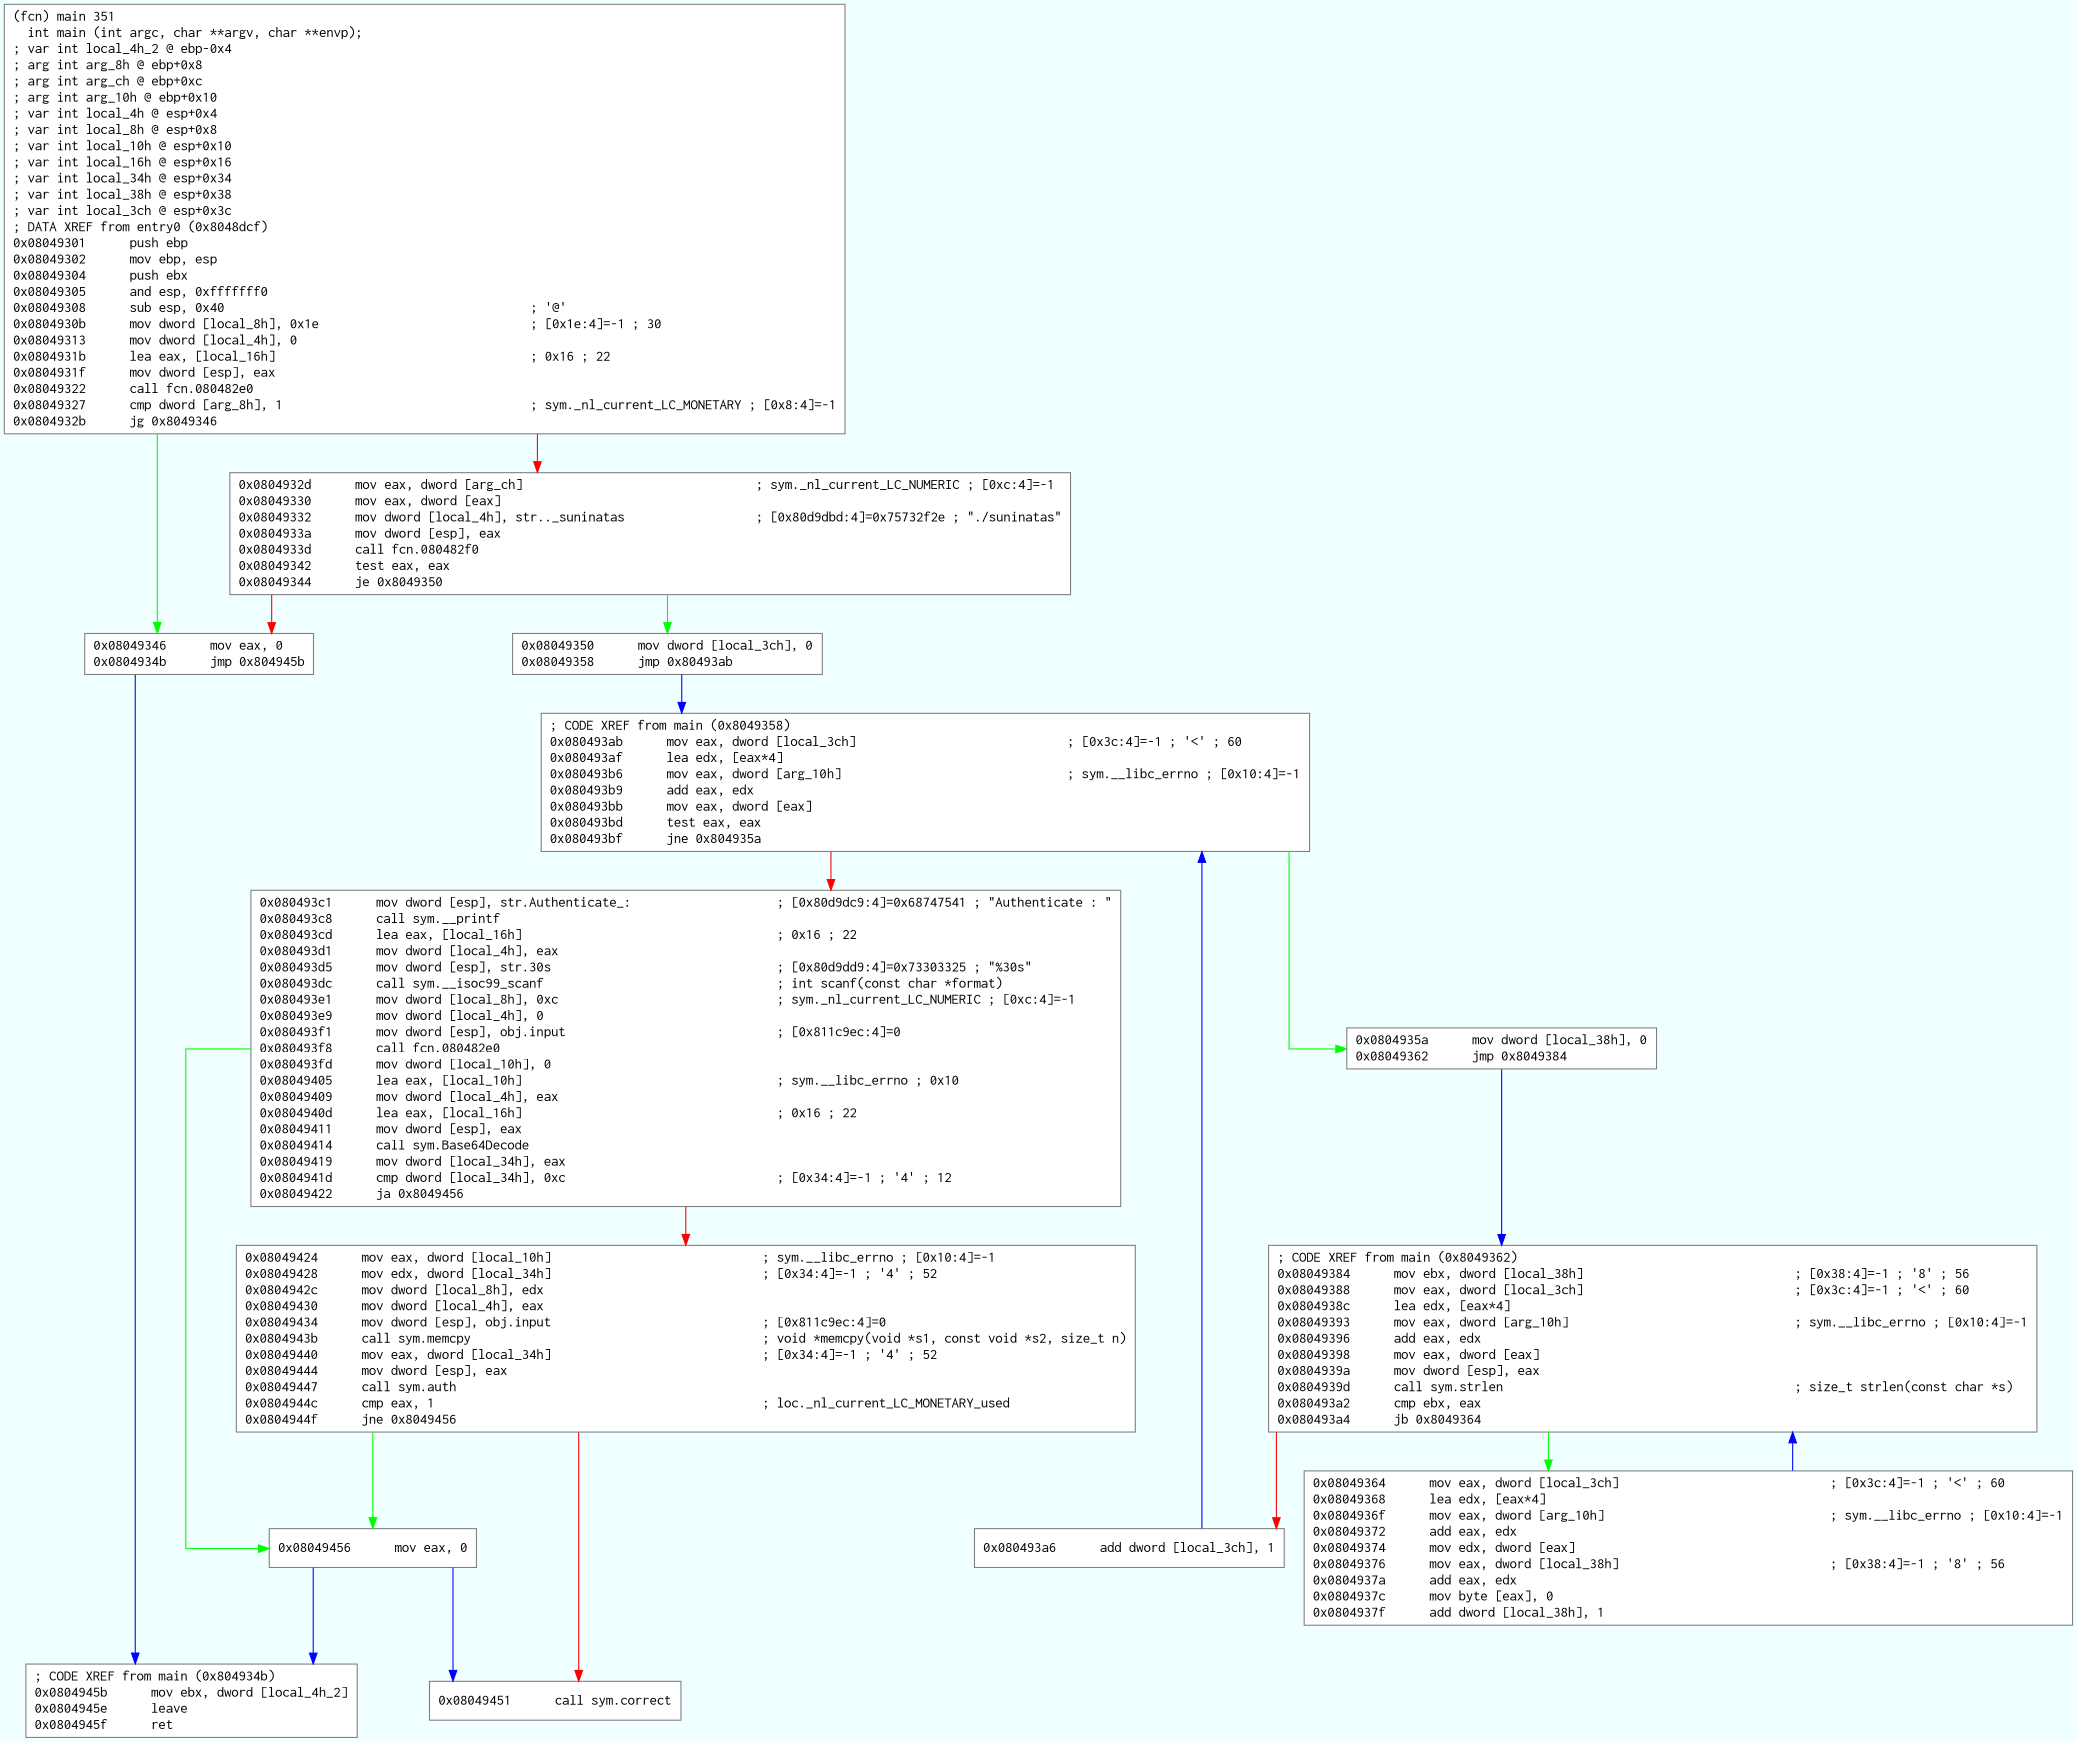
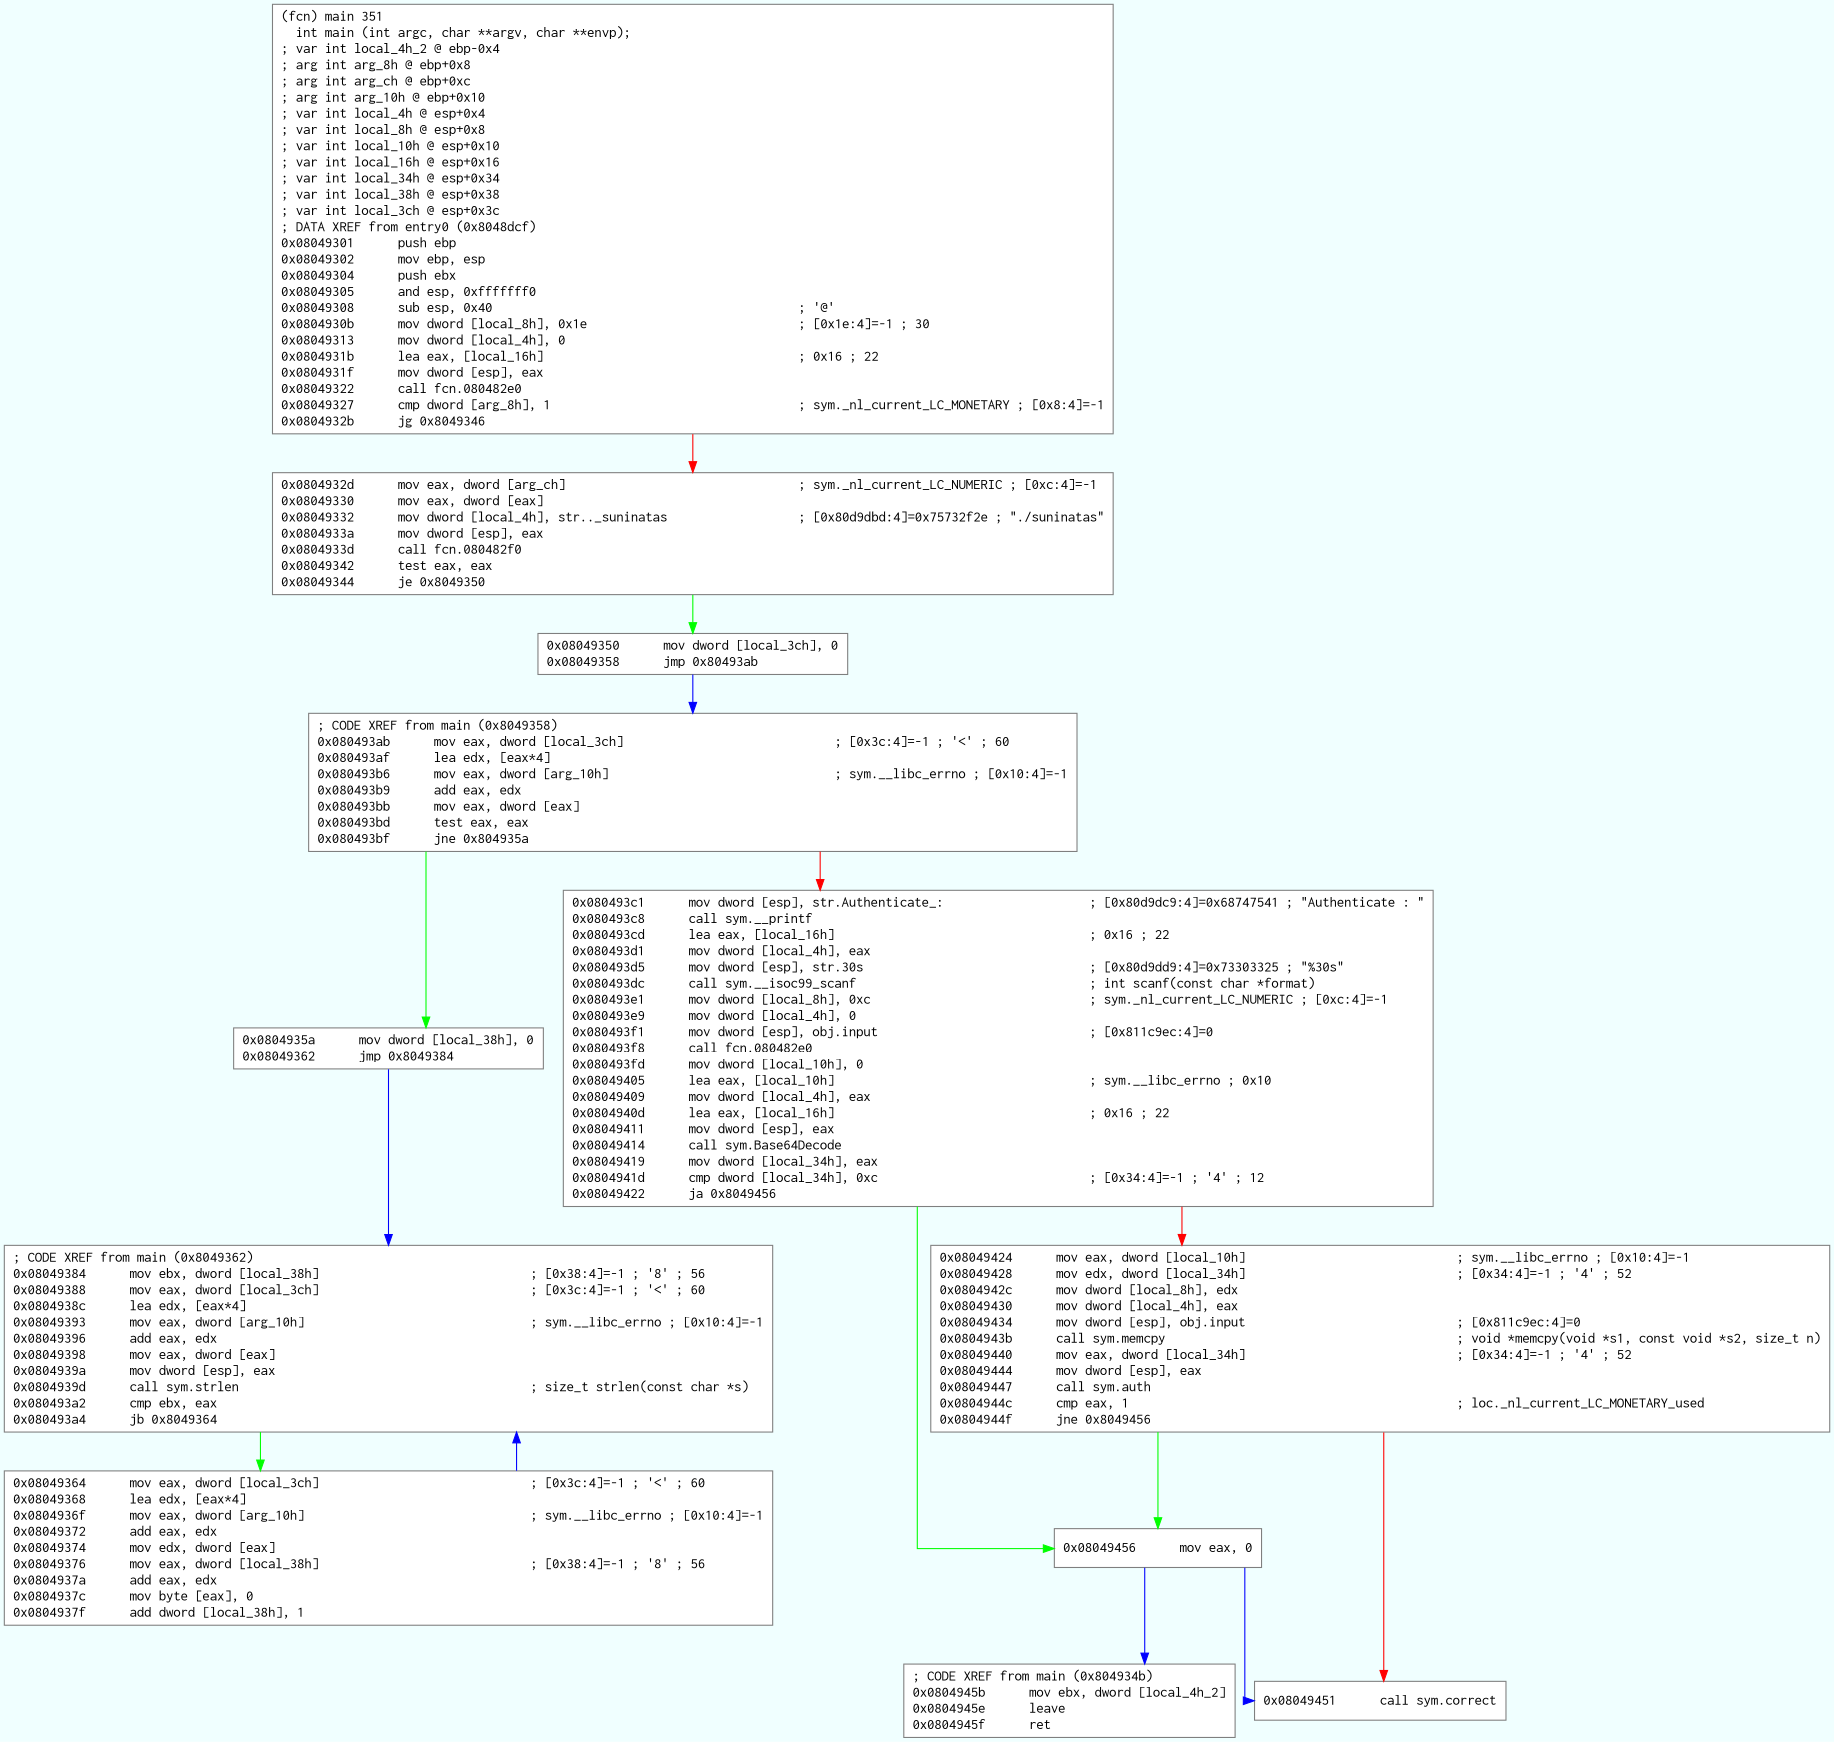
node "0x08049346      mov eax, 0 0x0804934b      jmp 0x804945b": removed
node "0x080493a6      add dword [local_3ch], 1": removed
